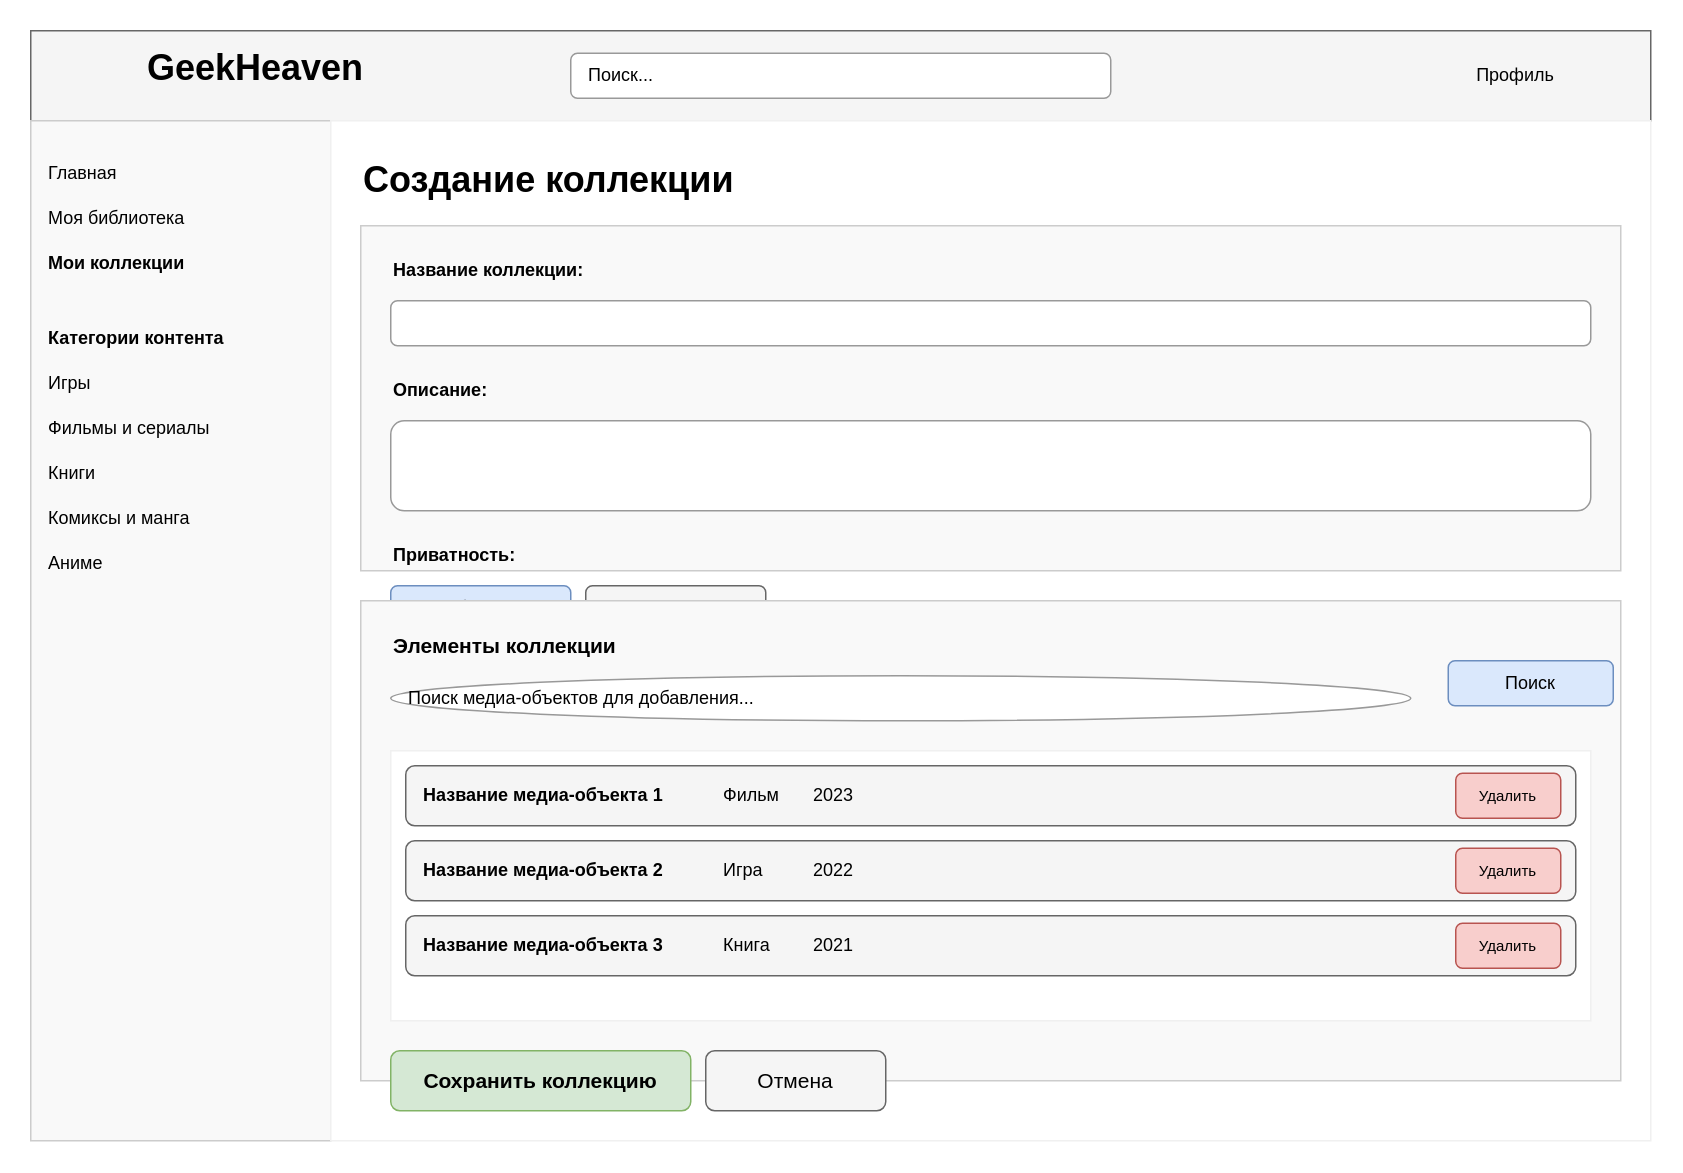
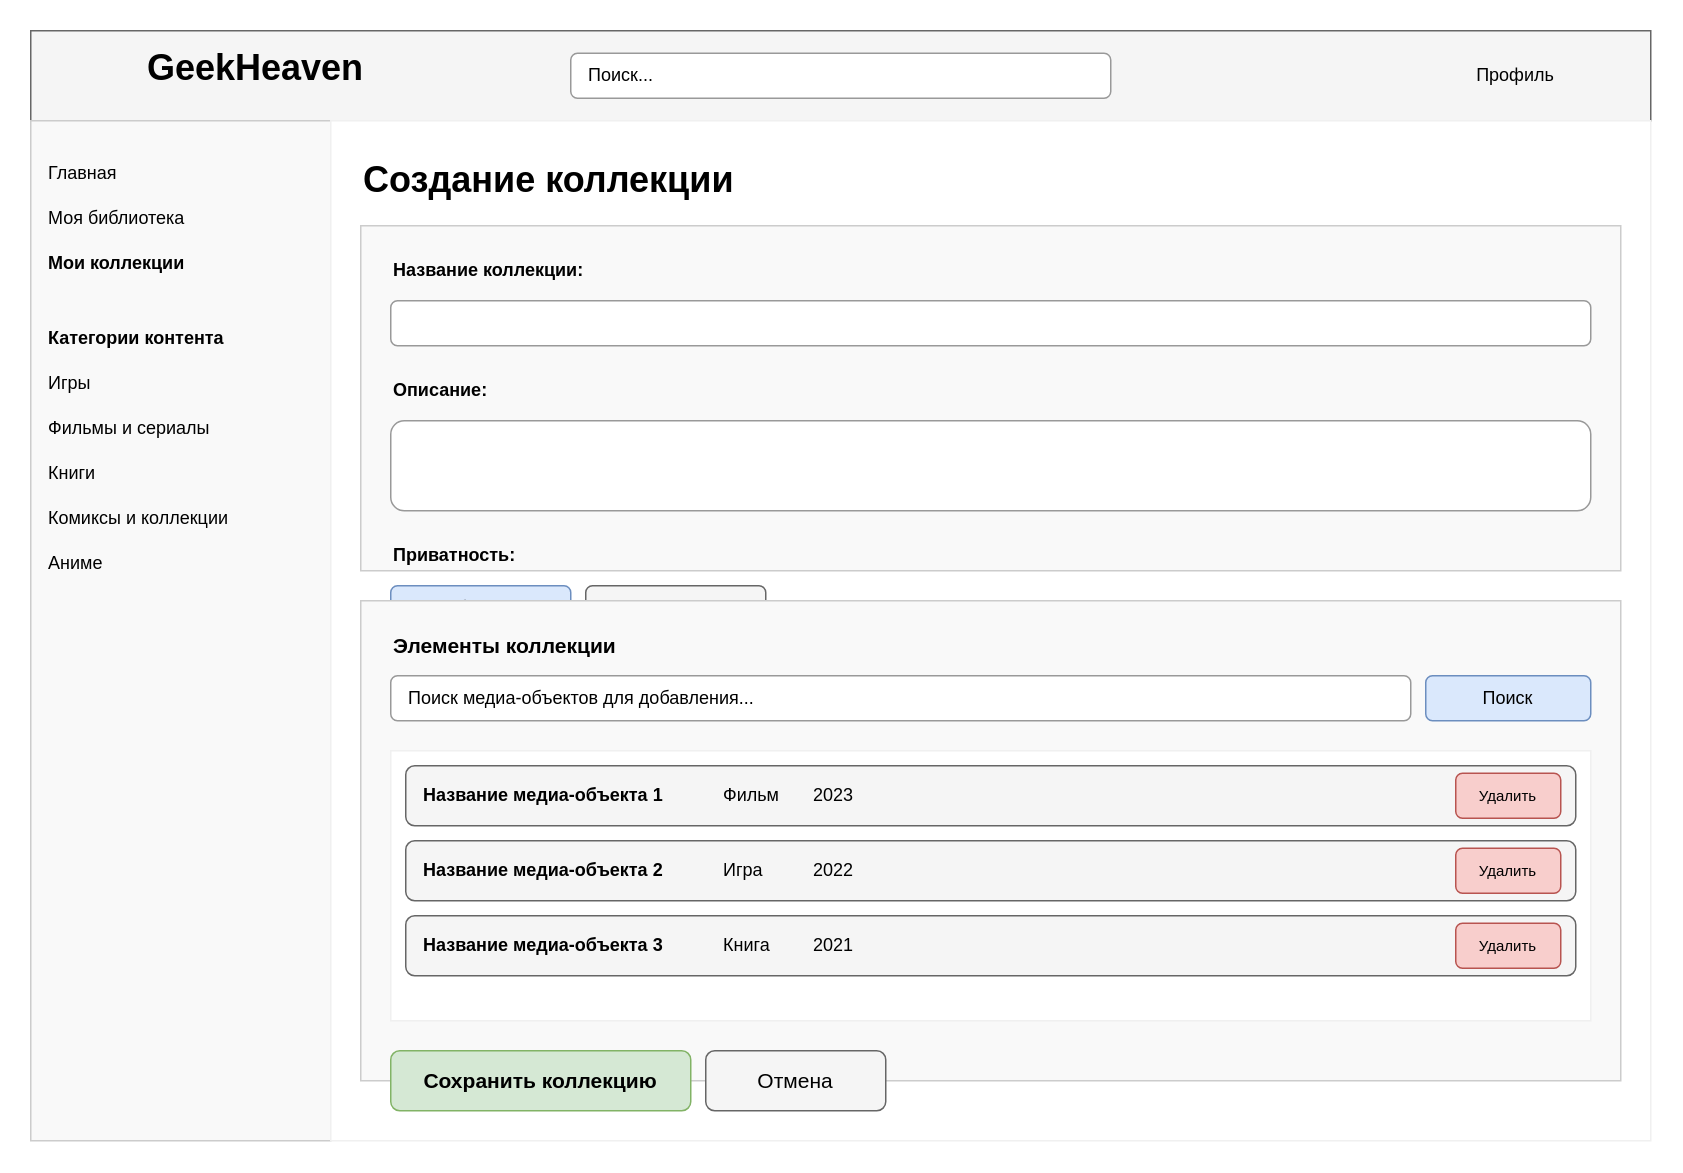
node "Комиксы и манга": label "Комиксы и манга" -> "Комиксы и коллекции"
node "Поиск": moved (1531, 683) -> (1508, 698)
node "Поиск медиа-объектов для добавления...": shape ellipse -> rounded rectangle
